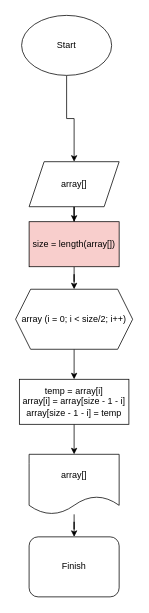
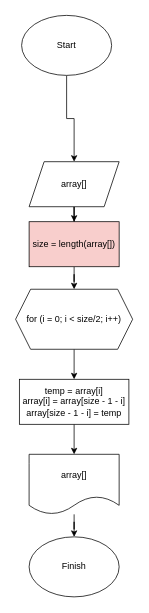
node "array (i = 0; i < size/2; i++)": label "array (i = 0; i < size/2; i++)" -> "for (i = 0; i < size/2; i++)"
node "Finish": shape rounded rectangle -> ellipse
